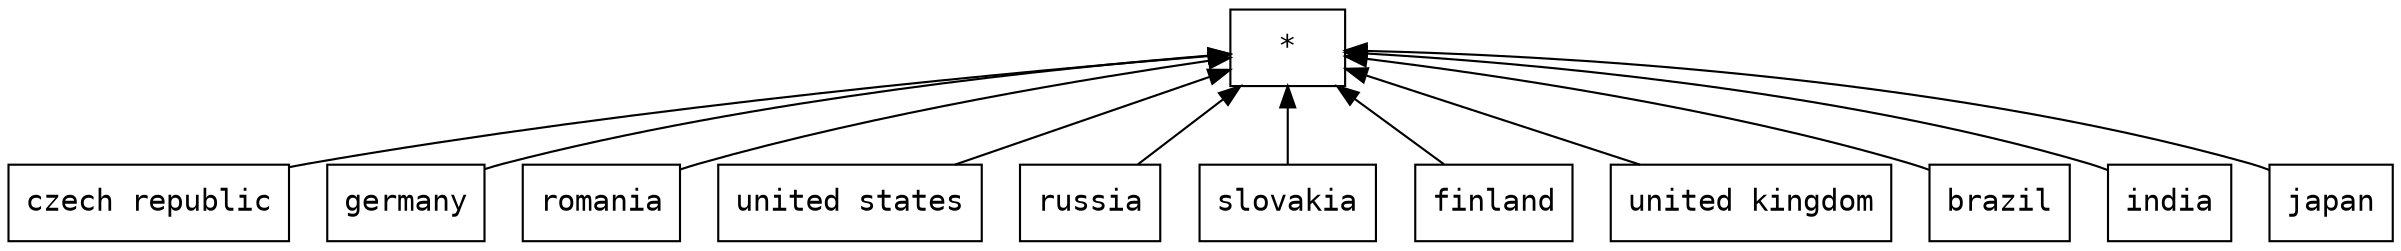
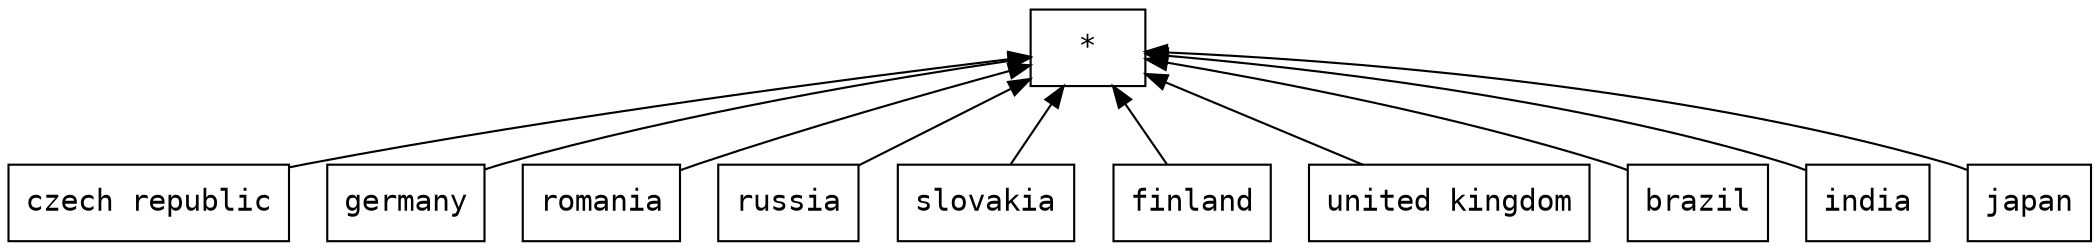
node "united states": removed
